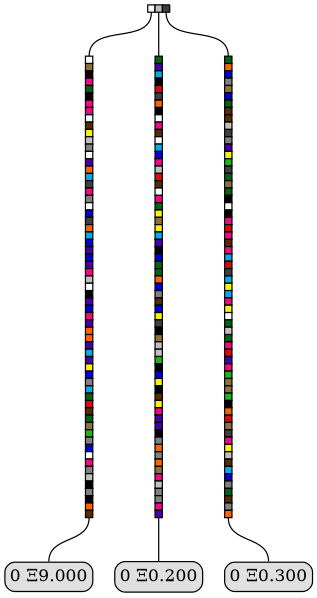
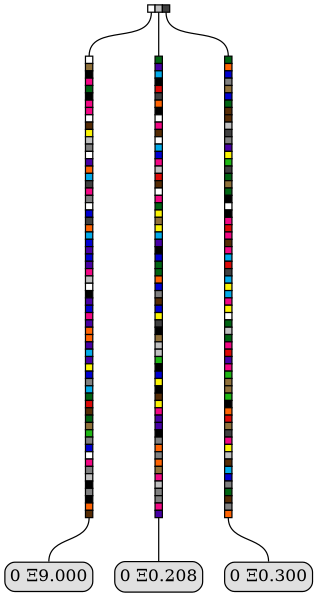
node "0 Ξ0.200": label "0 Ξ0.200" -> "0 Ξ0.208"
